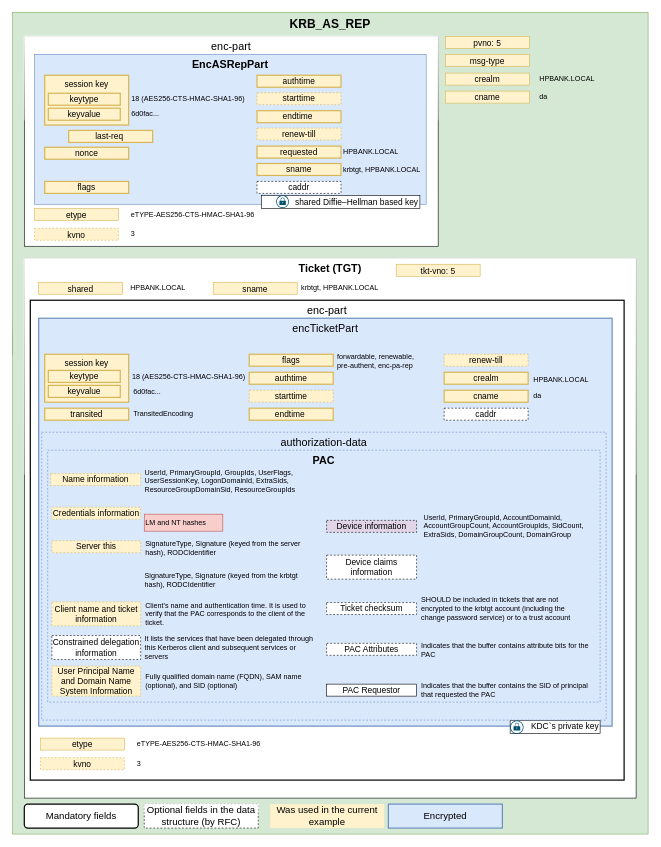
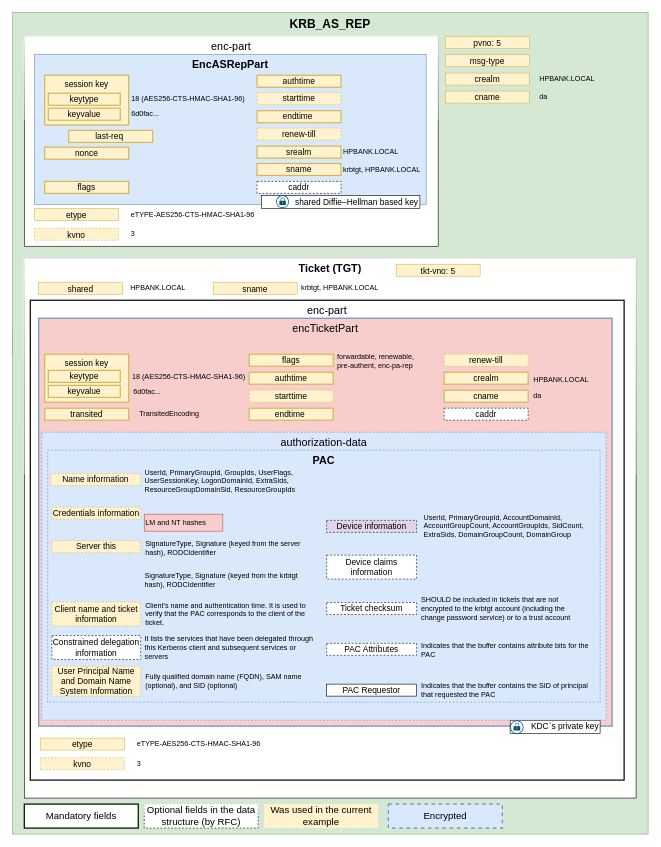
node "requested": label "requested" -> "srealm"
node "encTicketPart": fillcolor #dae8fc -> #f8cecc
node "TransitedEncoding": moved (174, 414) -> (180, 414)
node "Mandatory fields": shape rounded rectangle -> rectangle
node "Was used in the current example": moved (327, 816) -> (321, 816)
node "Encrypted": style solid -> dashed
